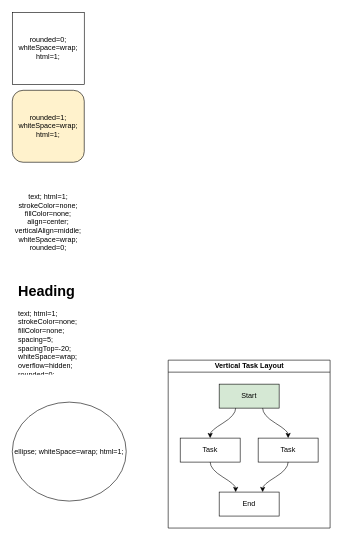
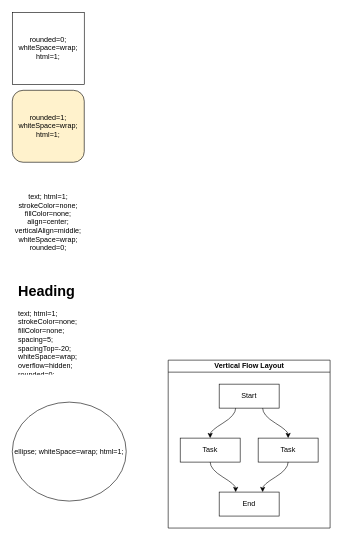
node "Vertical Task Layout": label "Vertical Task Layout" -> "Vertical Flow Layout"
node "Start": fillcolor #d5e8d4 -> #ffffff
